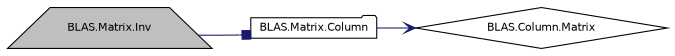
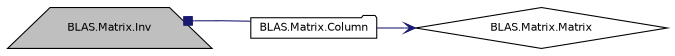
node "BLAS.Column.Matrix": label "BLAS.Column.Matrix" -> "BLAS.Matrix.Matrix"
edge "BLAS.Matrix.Inv" -> "BLAS.Matrix.Column": reversed
